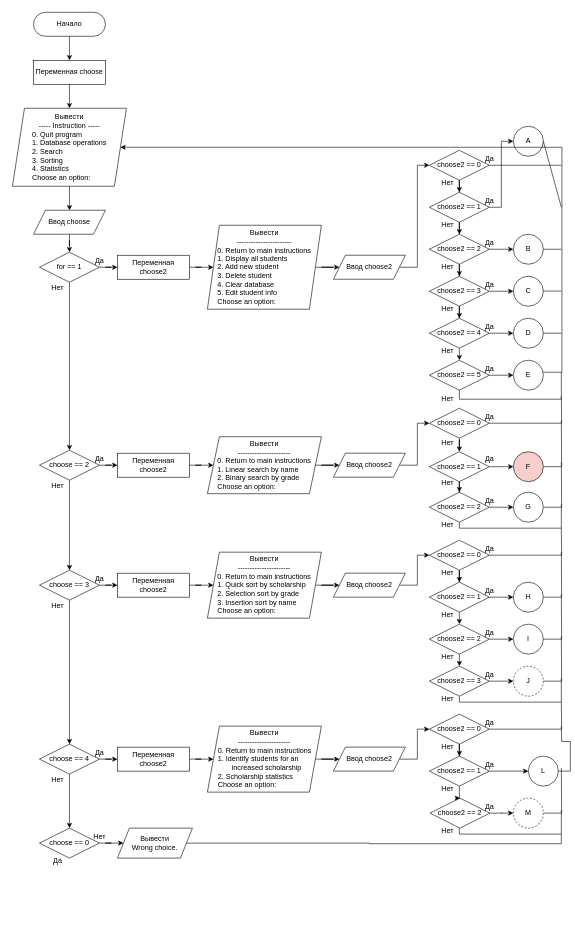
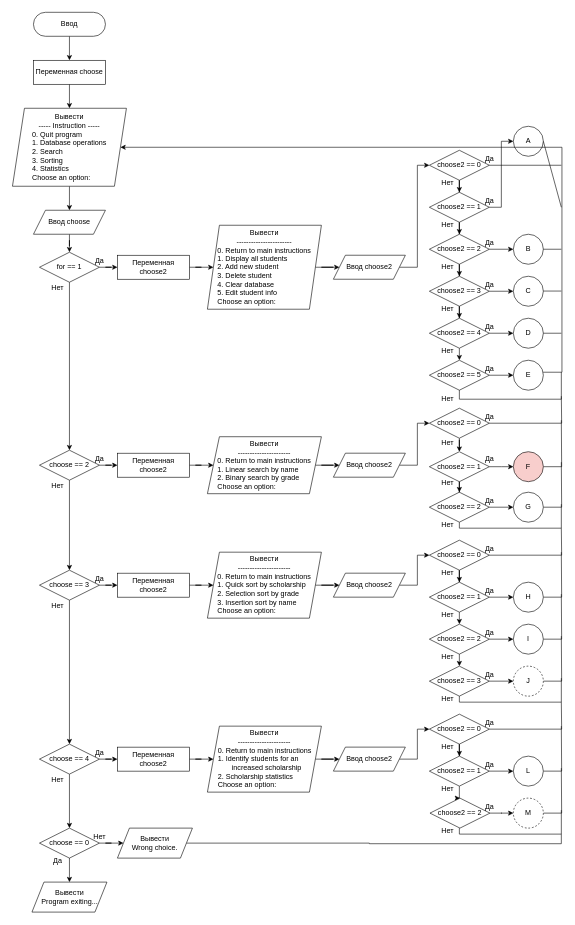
node "Начало": label "Начало" -> "Ввод"
node "L": moved (543, 771) -> (528, 771)
edge "choose == 0" -> "Вывести Program exiting...": added
node "Вывести Program exiting...": added
